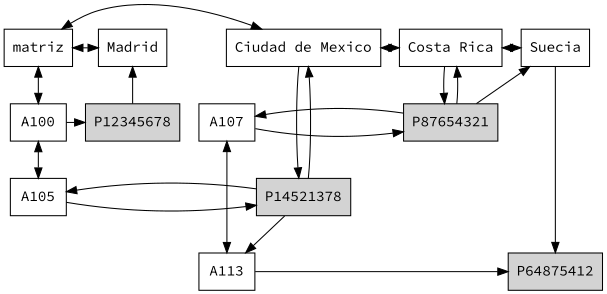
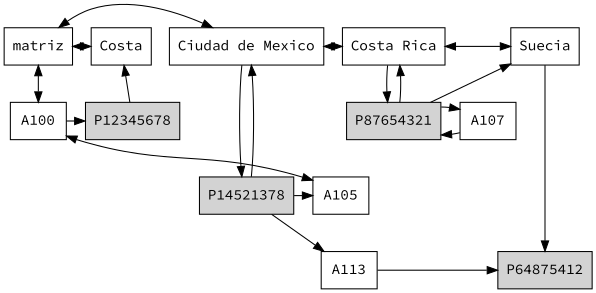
node "Madrid": label "Madrid" -> "Costa"
edge "A107" -- "A113": removed
edge "A105" -> "P14521378": removed
